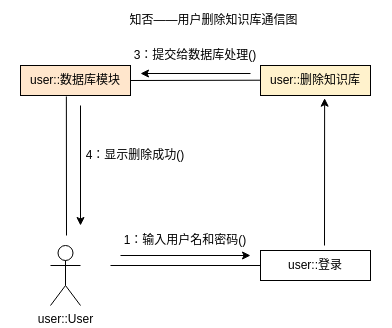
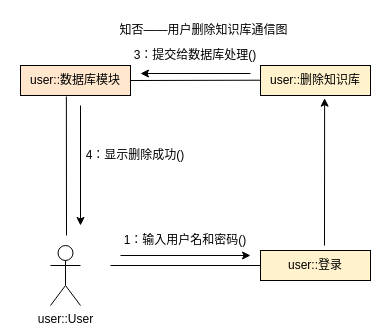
node "知否——用户删除知识库通信图": moved (214, 21) -> (204, 31)
node "user::登录": fillcolor #ffffff -> #fff2cc
